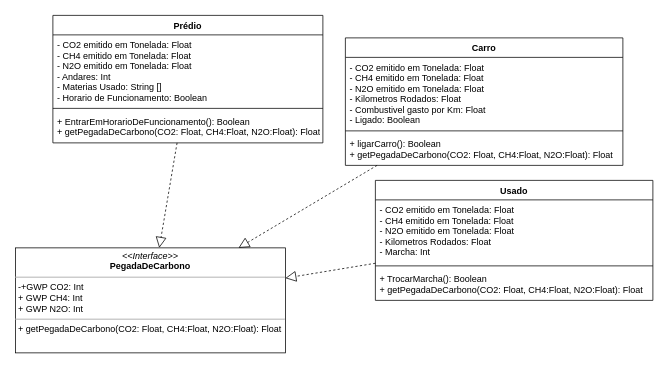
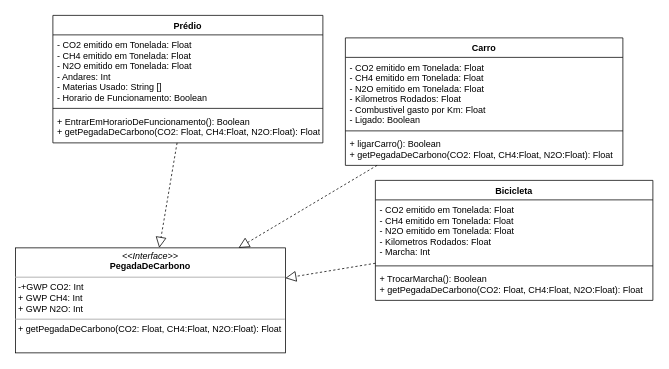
node "Usado": label "Usado" -> "Bicicleta"
